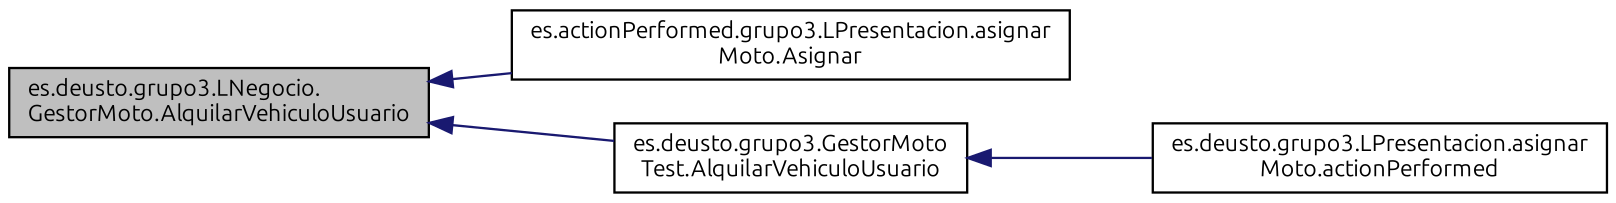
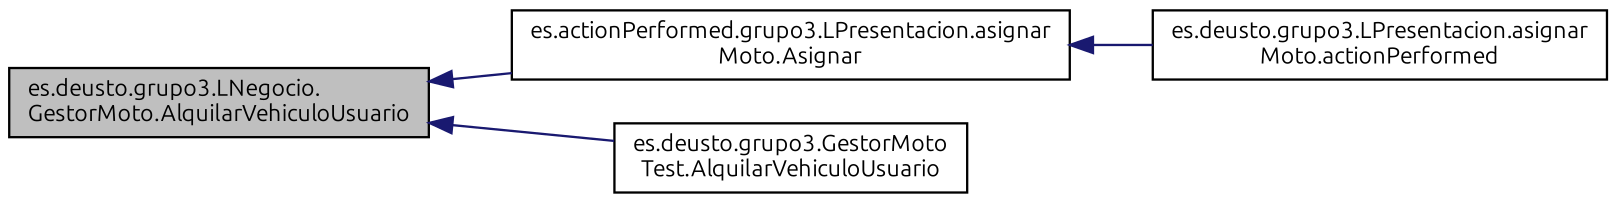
edge "es.deusto.grupo3.LPresentacion.asignar Moto.actionPerformed" -> "es.deusto.grupo3.GestorMoto Test.AlquilarVehiculoUsuario": now "es.deusto.grupo3.LPresentacion.asignar Moto.actionPerformed" -> "es.actionPerformed.grupo3.LPresentacion.asignar Moto.Asignar"
